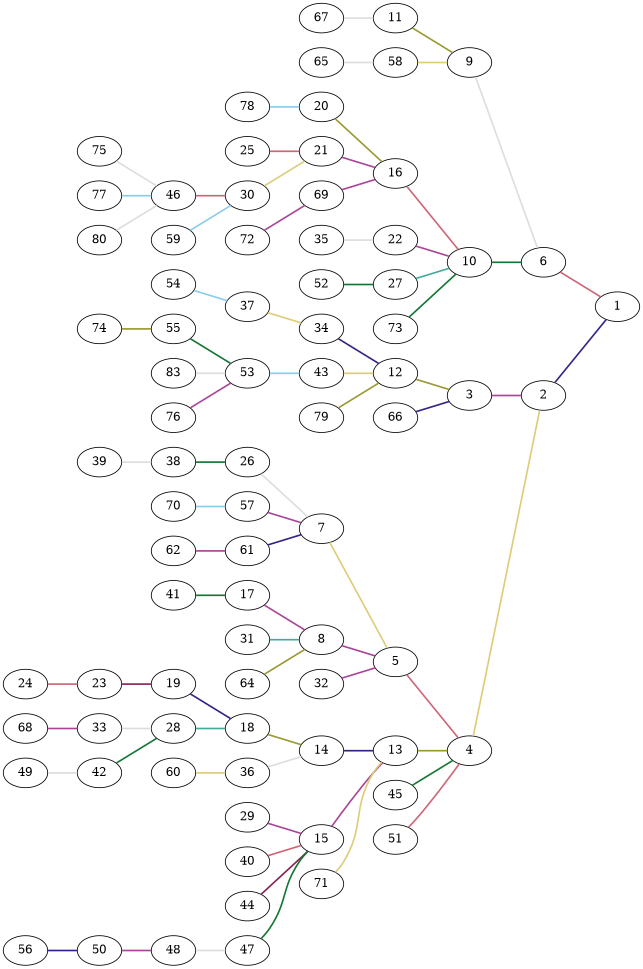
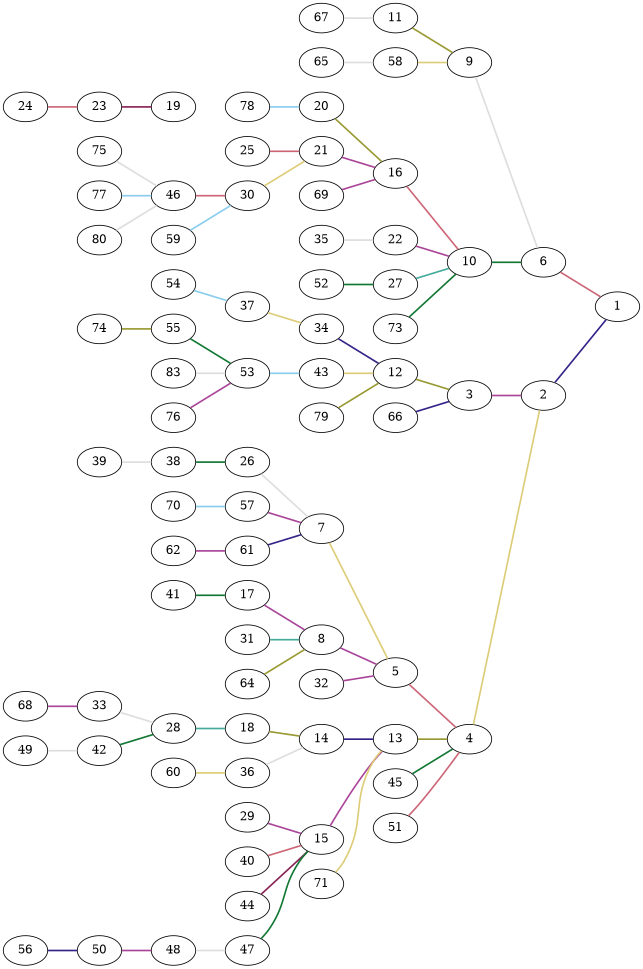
node "72": removed
edge "19" -- "18": removed
